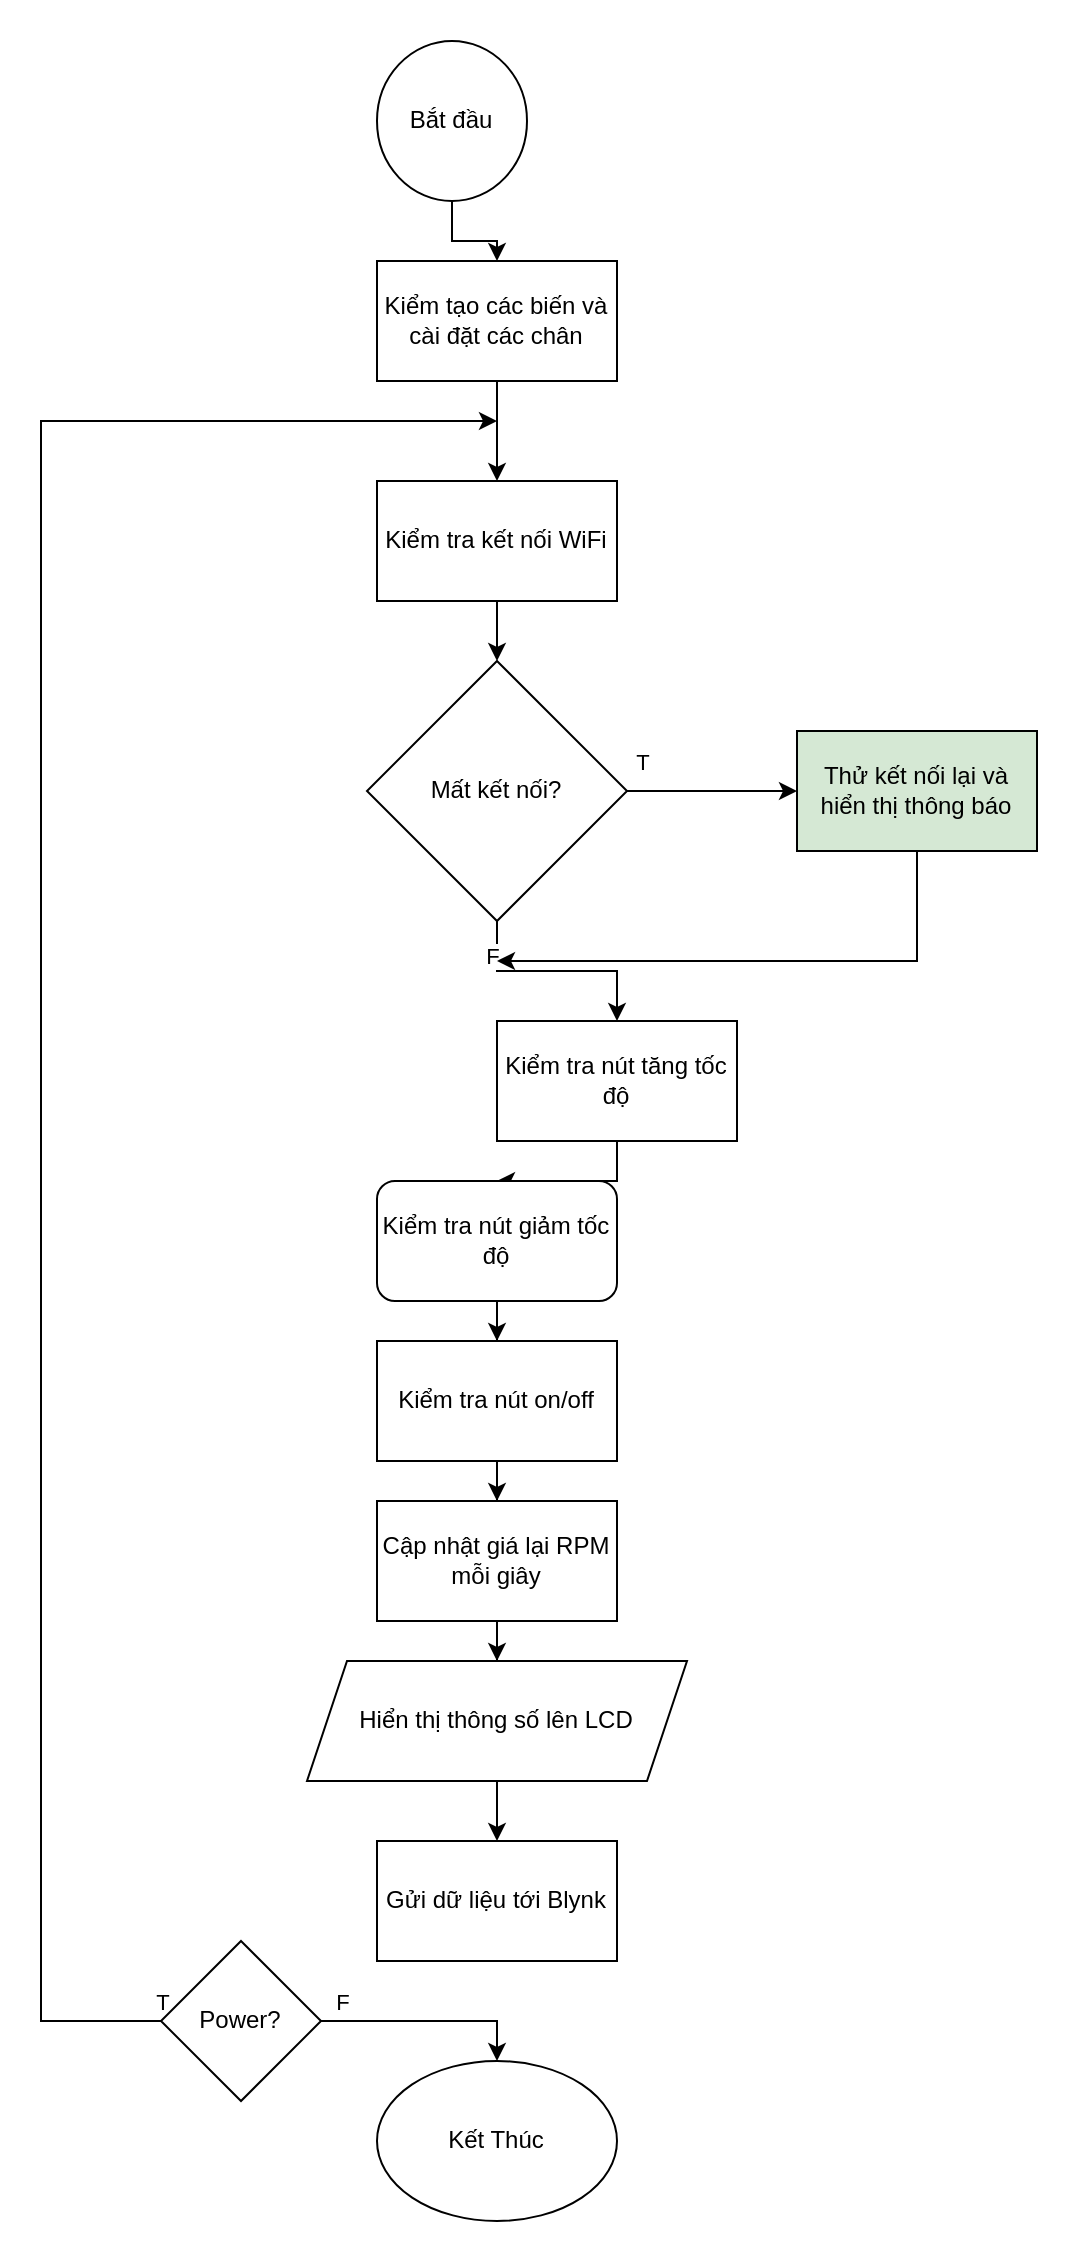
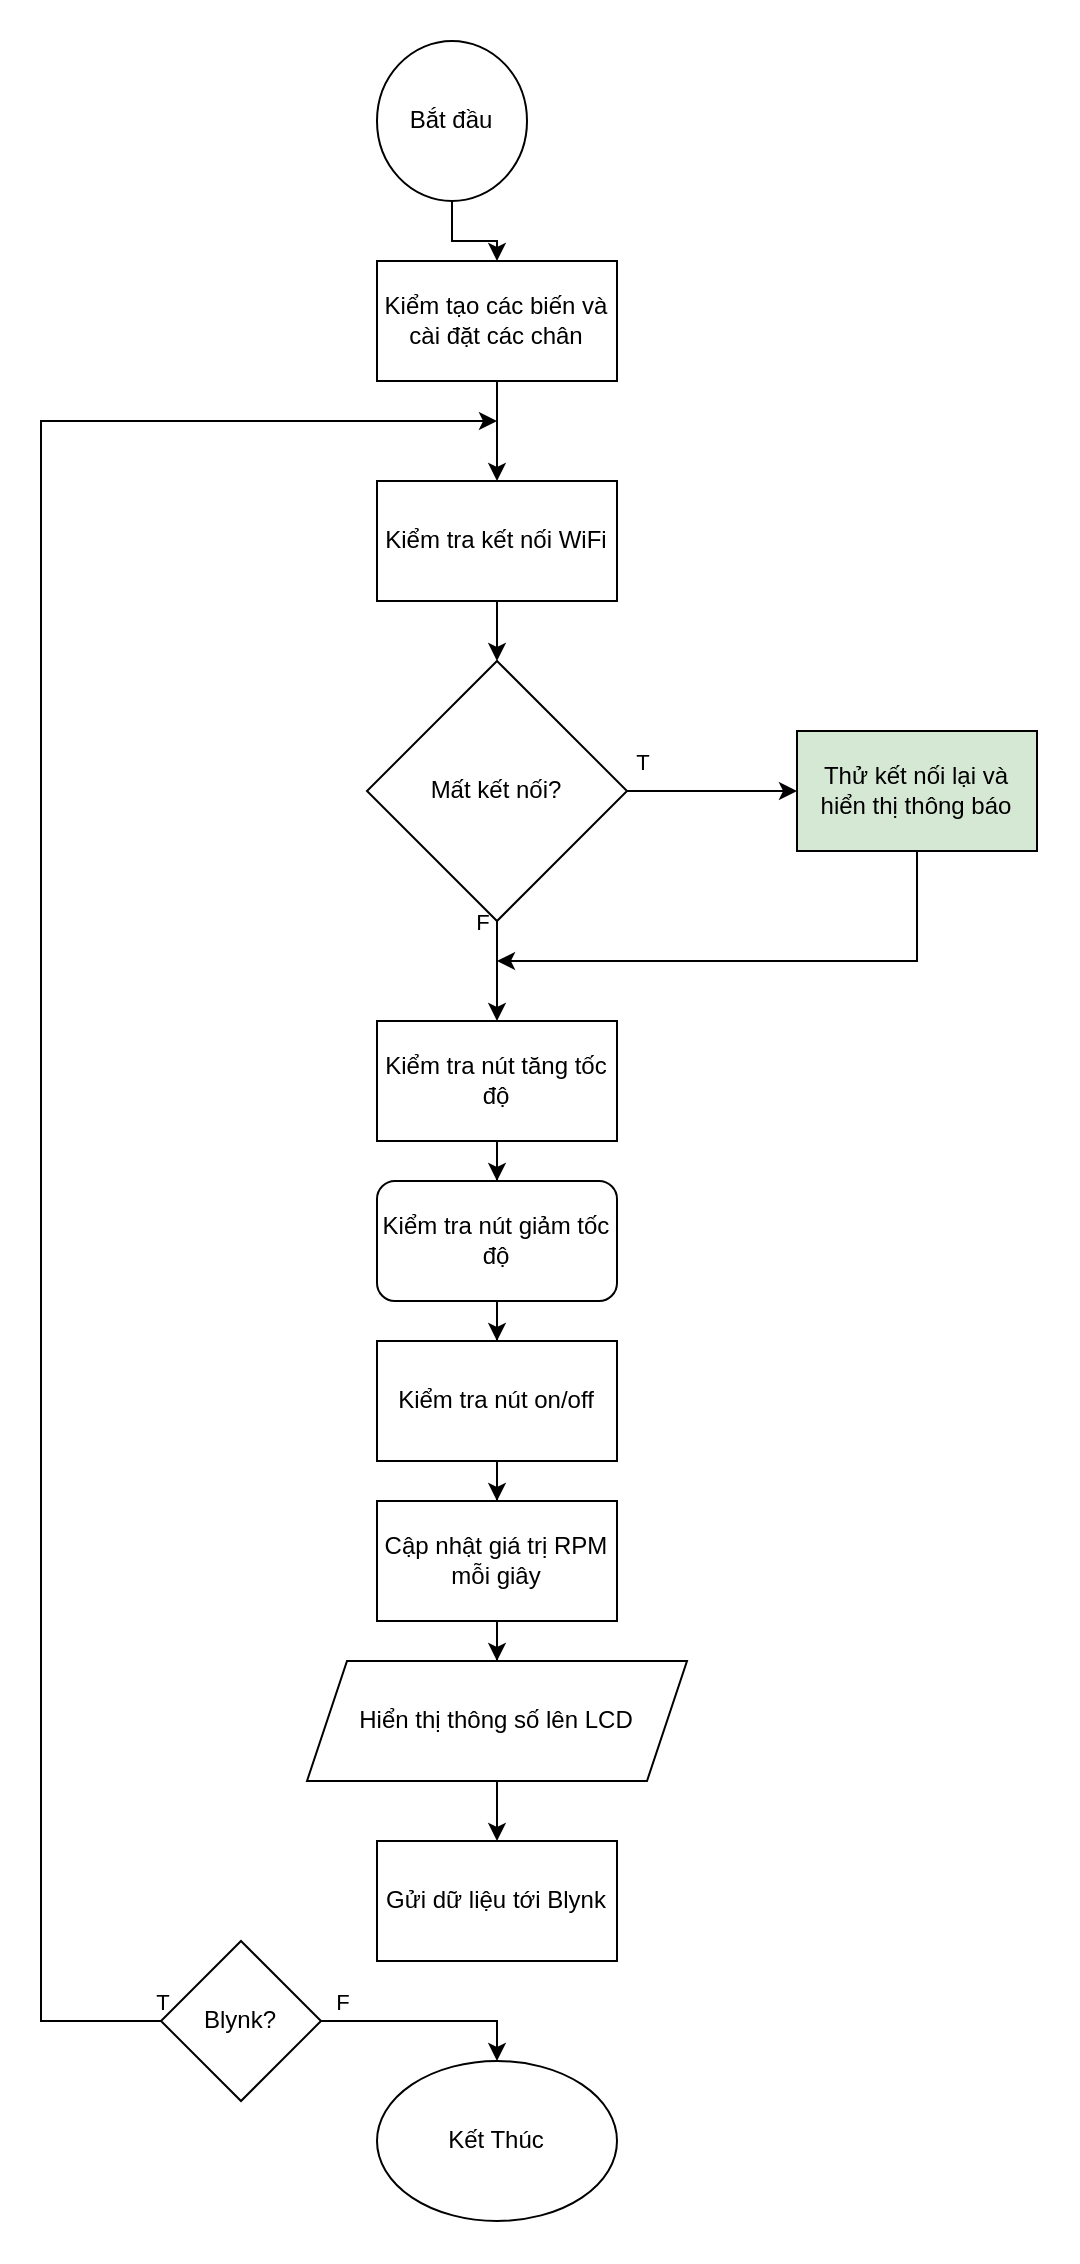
node "Kiểm tra nút tăng tốc độ": moved (617, 1081) -> (497, 1081)
node "Cập nhật giá lại RPM mỗi giây": label "Cập nhật giá lại RPM mỗi giây" -> "Cập nhật giá trị RPM mỗi giây"
node "Power?": label "Power?" -> "Blynk?"
